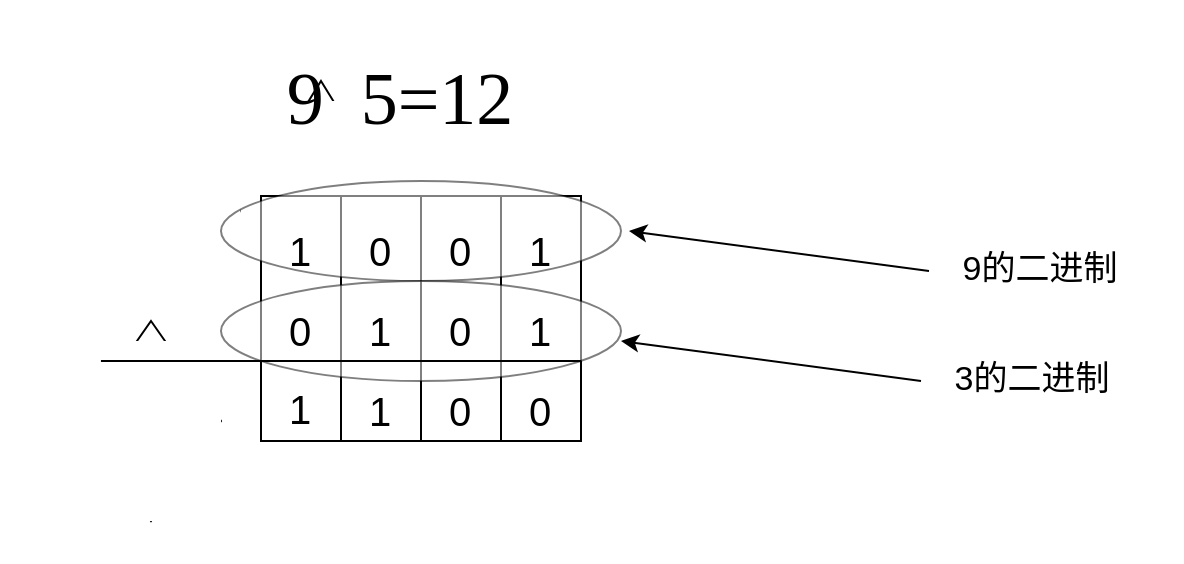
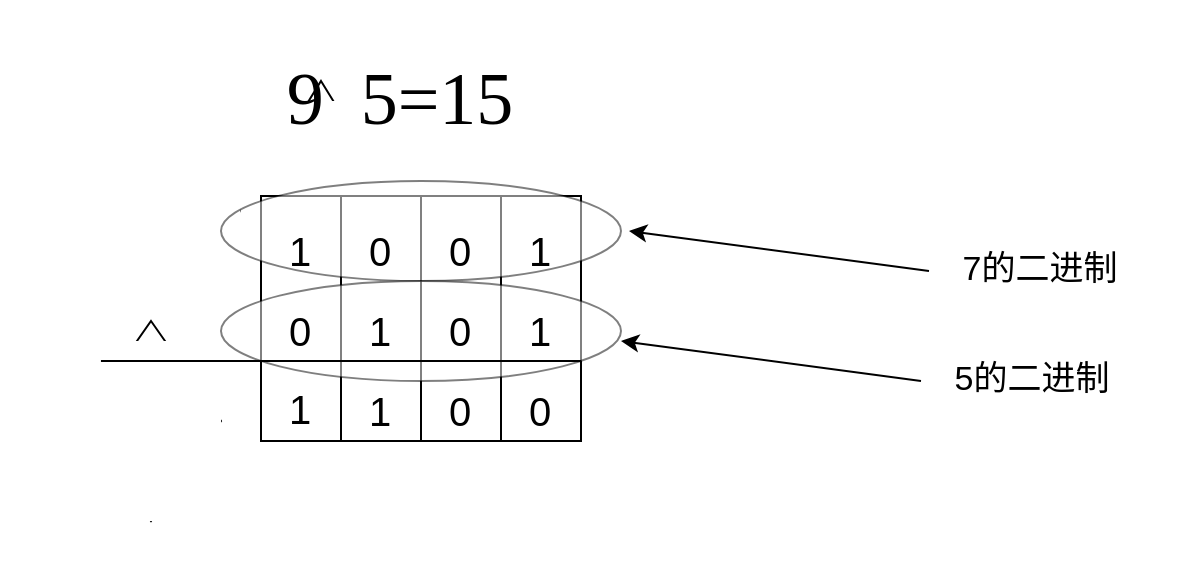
node "9 5=12": label "9 5=12" -> "9 5=15"
node "9的二进制": label "9的二进制" -> "7的二进制"
node "3的二进制": label "3的二进制" -> "5的二进制"
